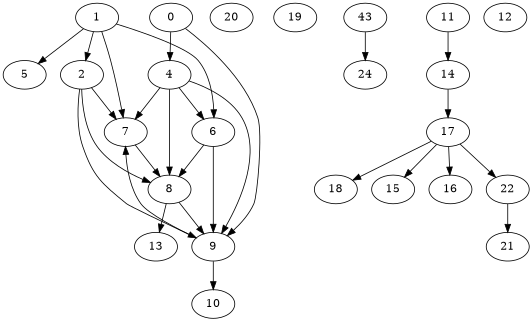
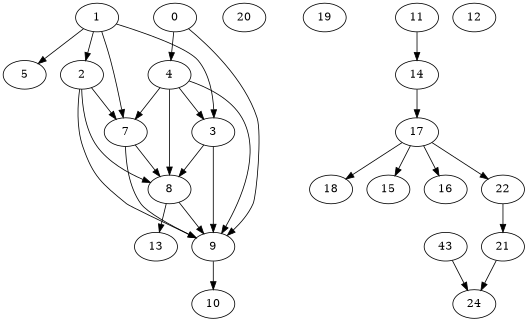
node "6": label "6" -> "3"
edge "9" -> "7": reversed
edge "21" -> "24": added
